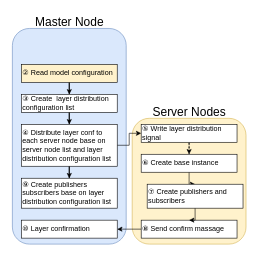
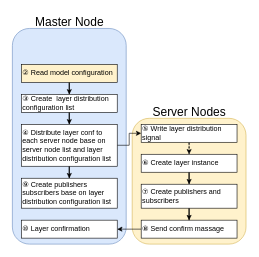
node "⑥ Create base instance": label "⑥ Create base instance" -> "⑥ Create layer instance"
node "⑦ Create publishers and subscribers": moved (195, 197) -> (189, 197)
